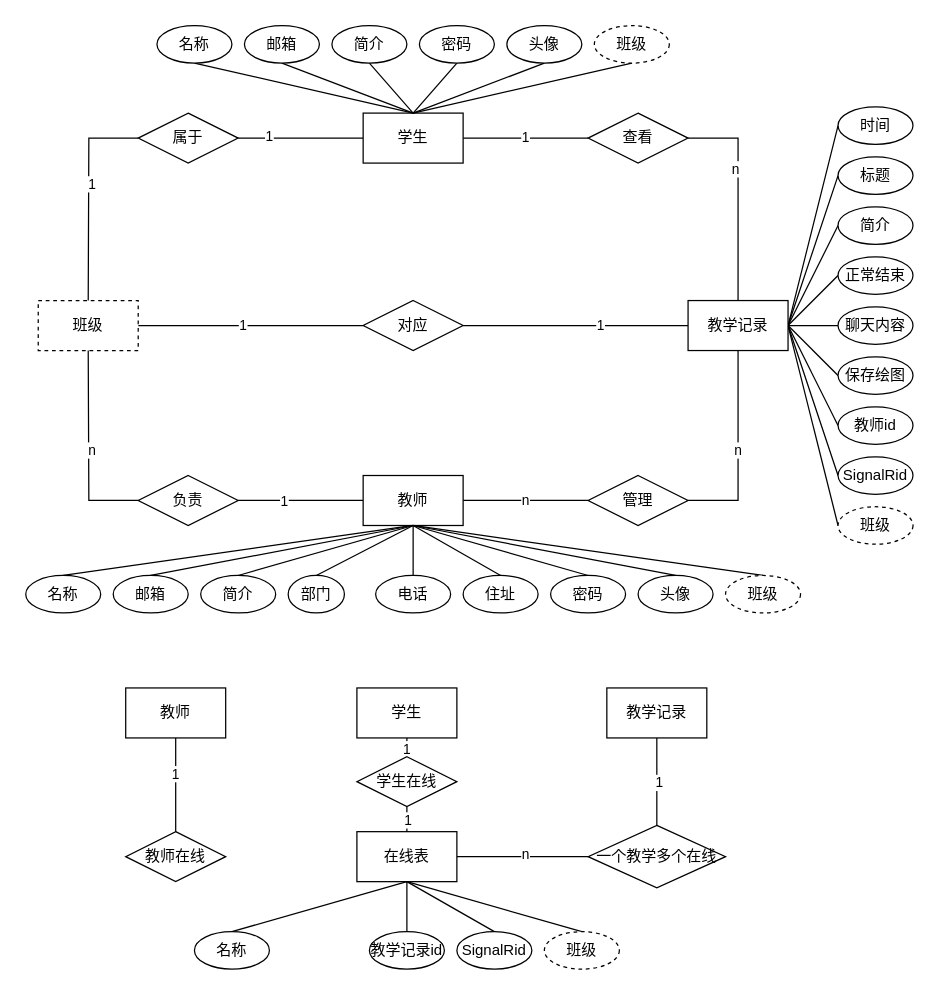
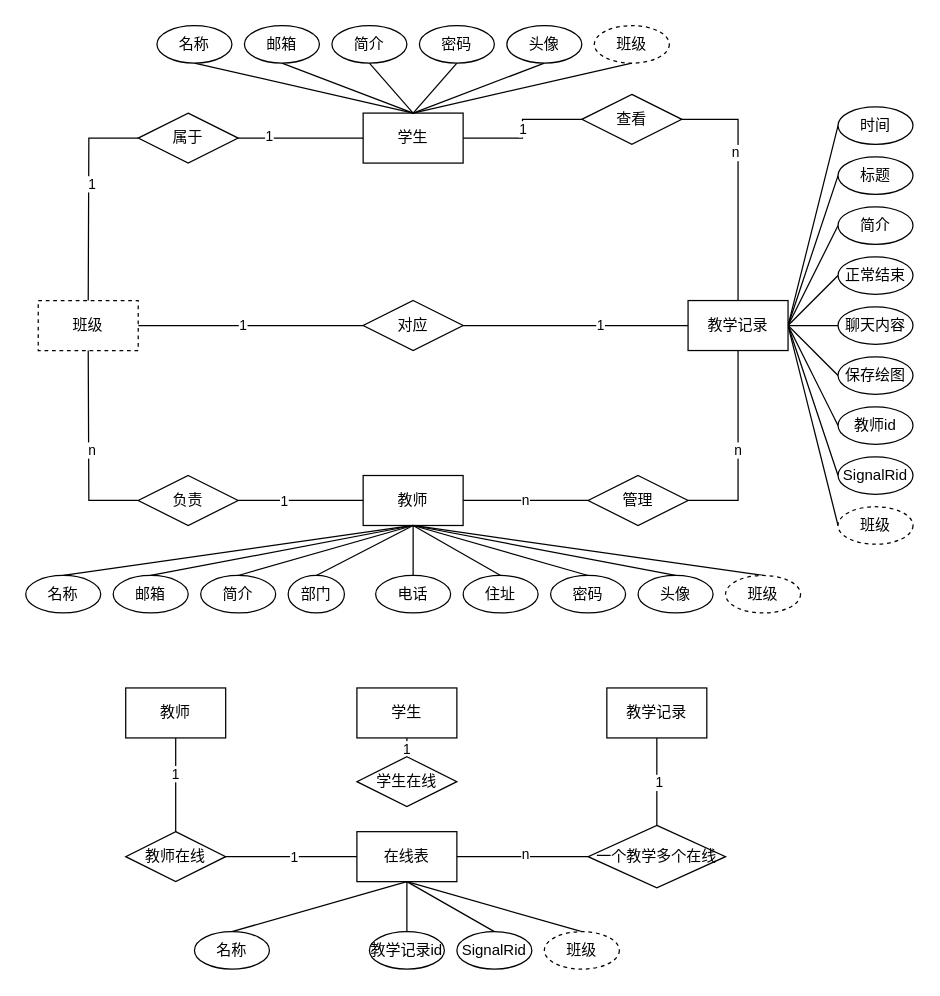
node "查看": moved (638, 138) -> (632, 119)
edge "学生在线" -- "在线表": removed, label "1"
edge "教师在线" -- "在线表": added, label "1"
